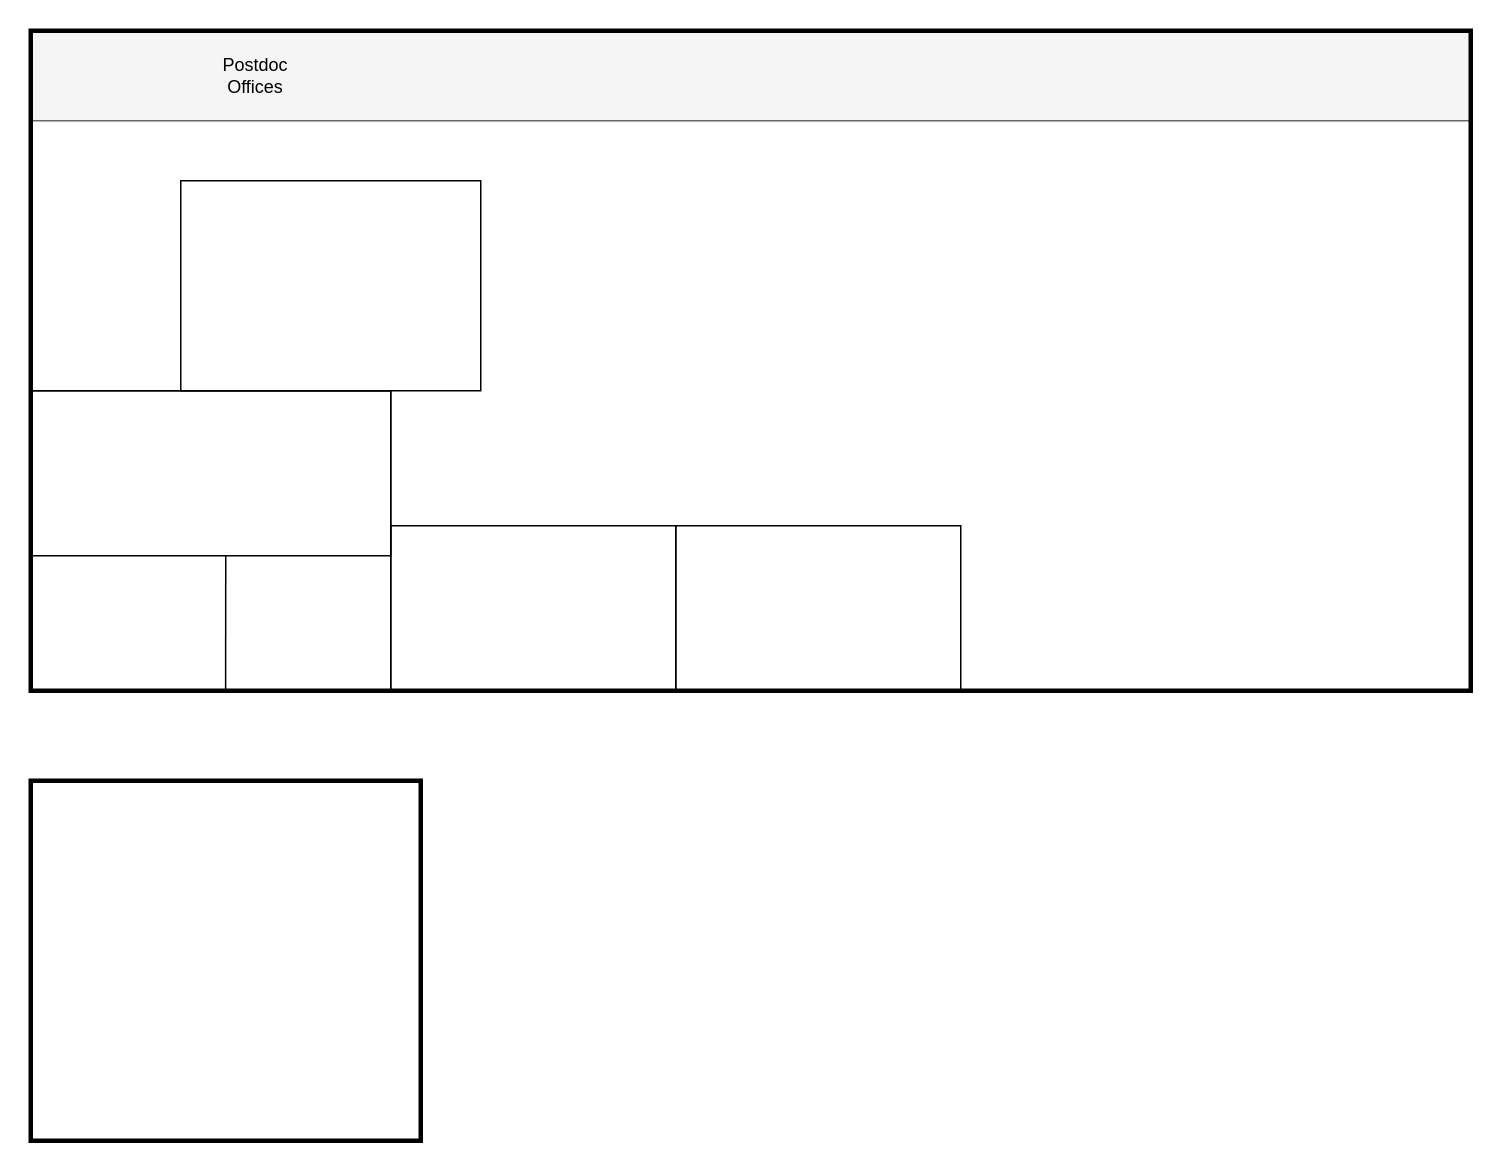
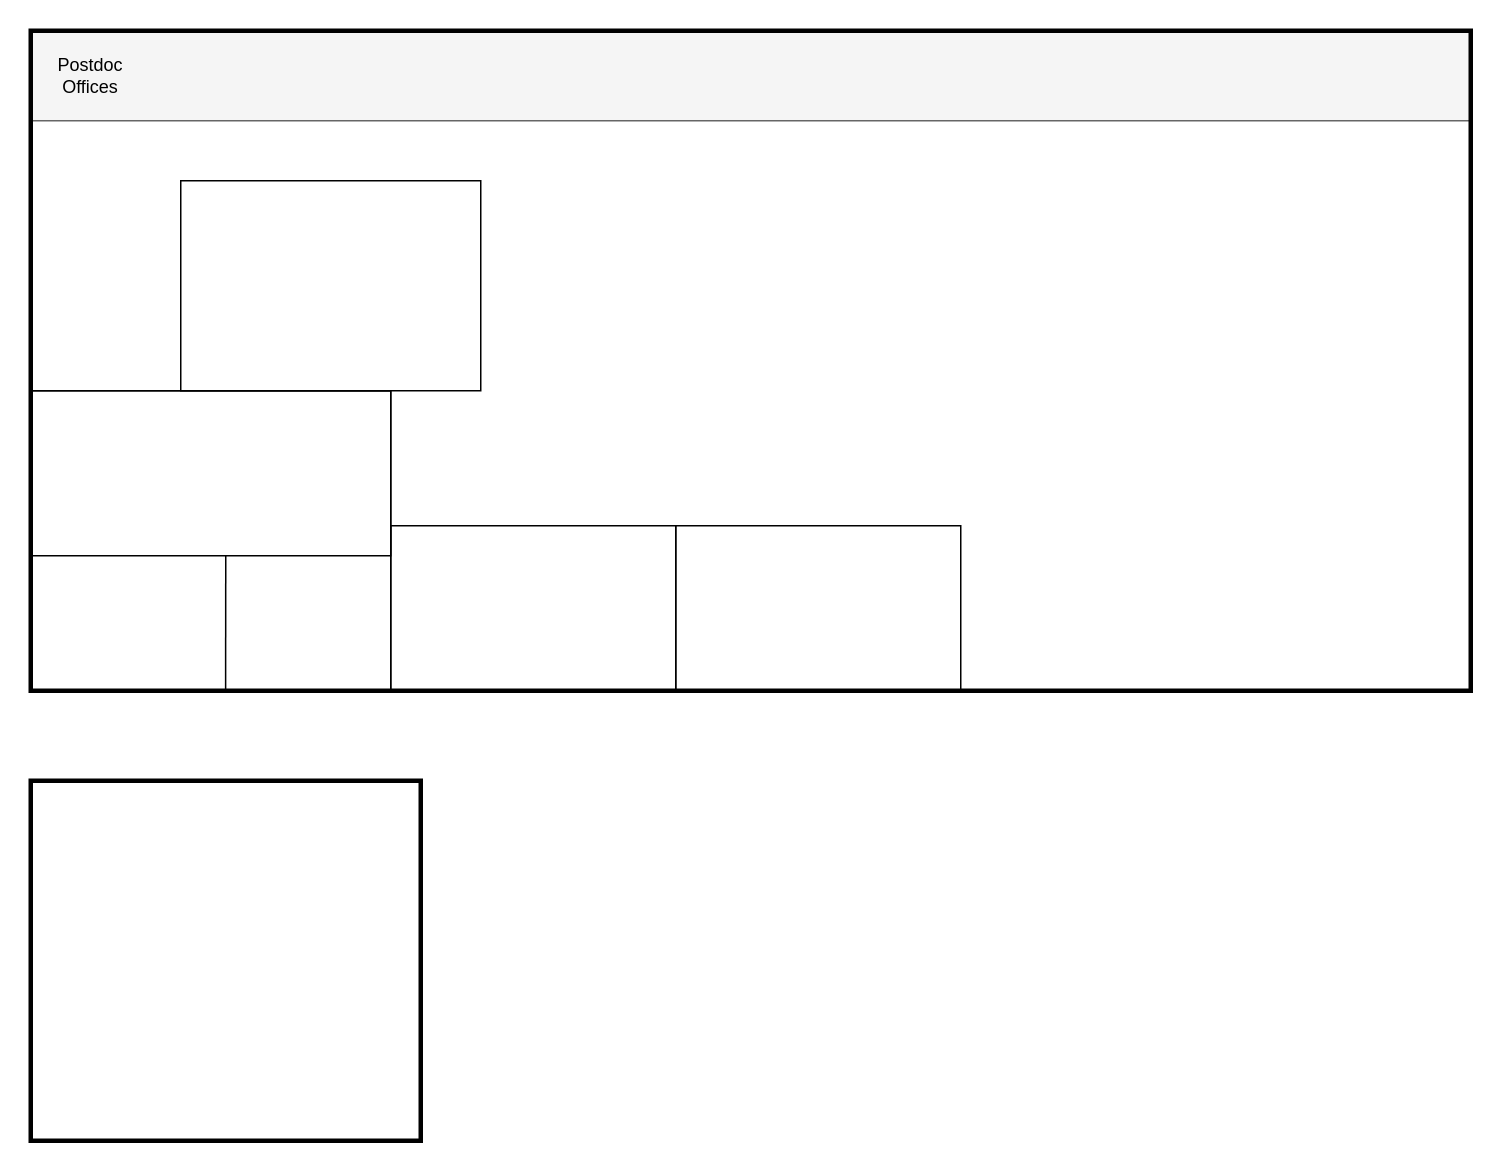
node "Postdoc Offices": moved (256, 76) -> (91, 76)
